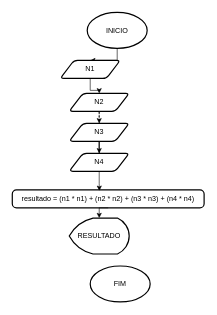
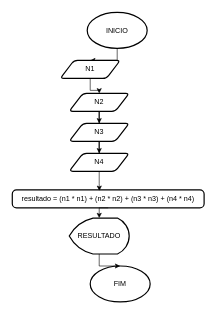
edge "N2" -> "N3": style dashed -> solid
edge "RESULTADO" -> "FIM": added
